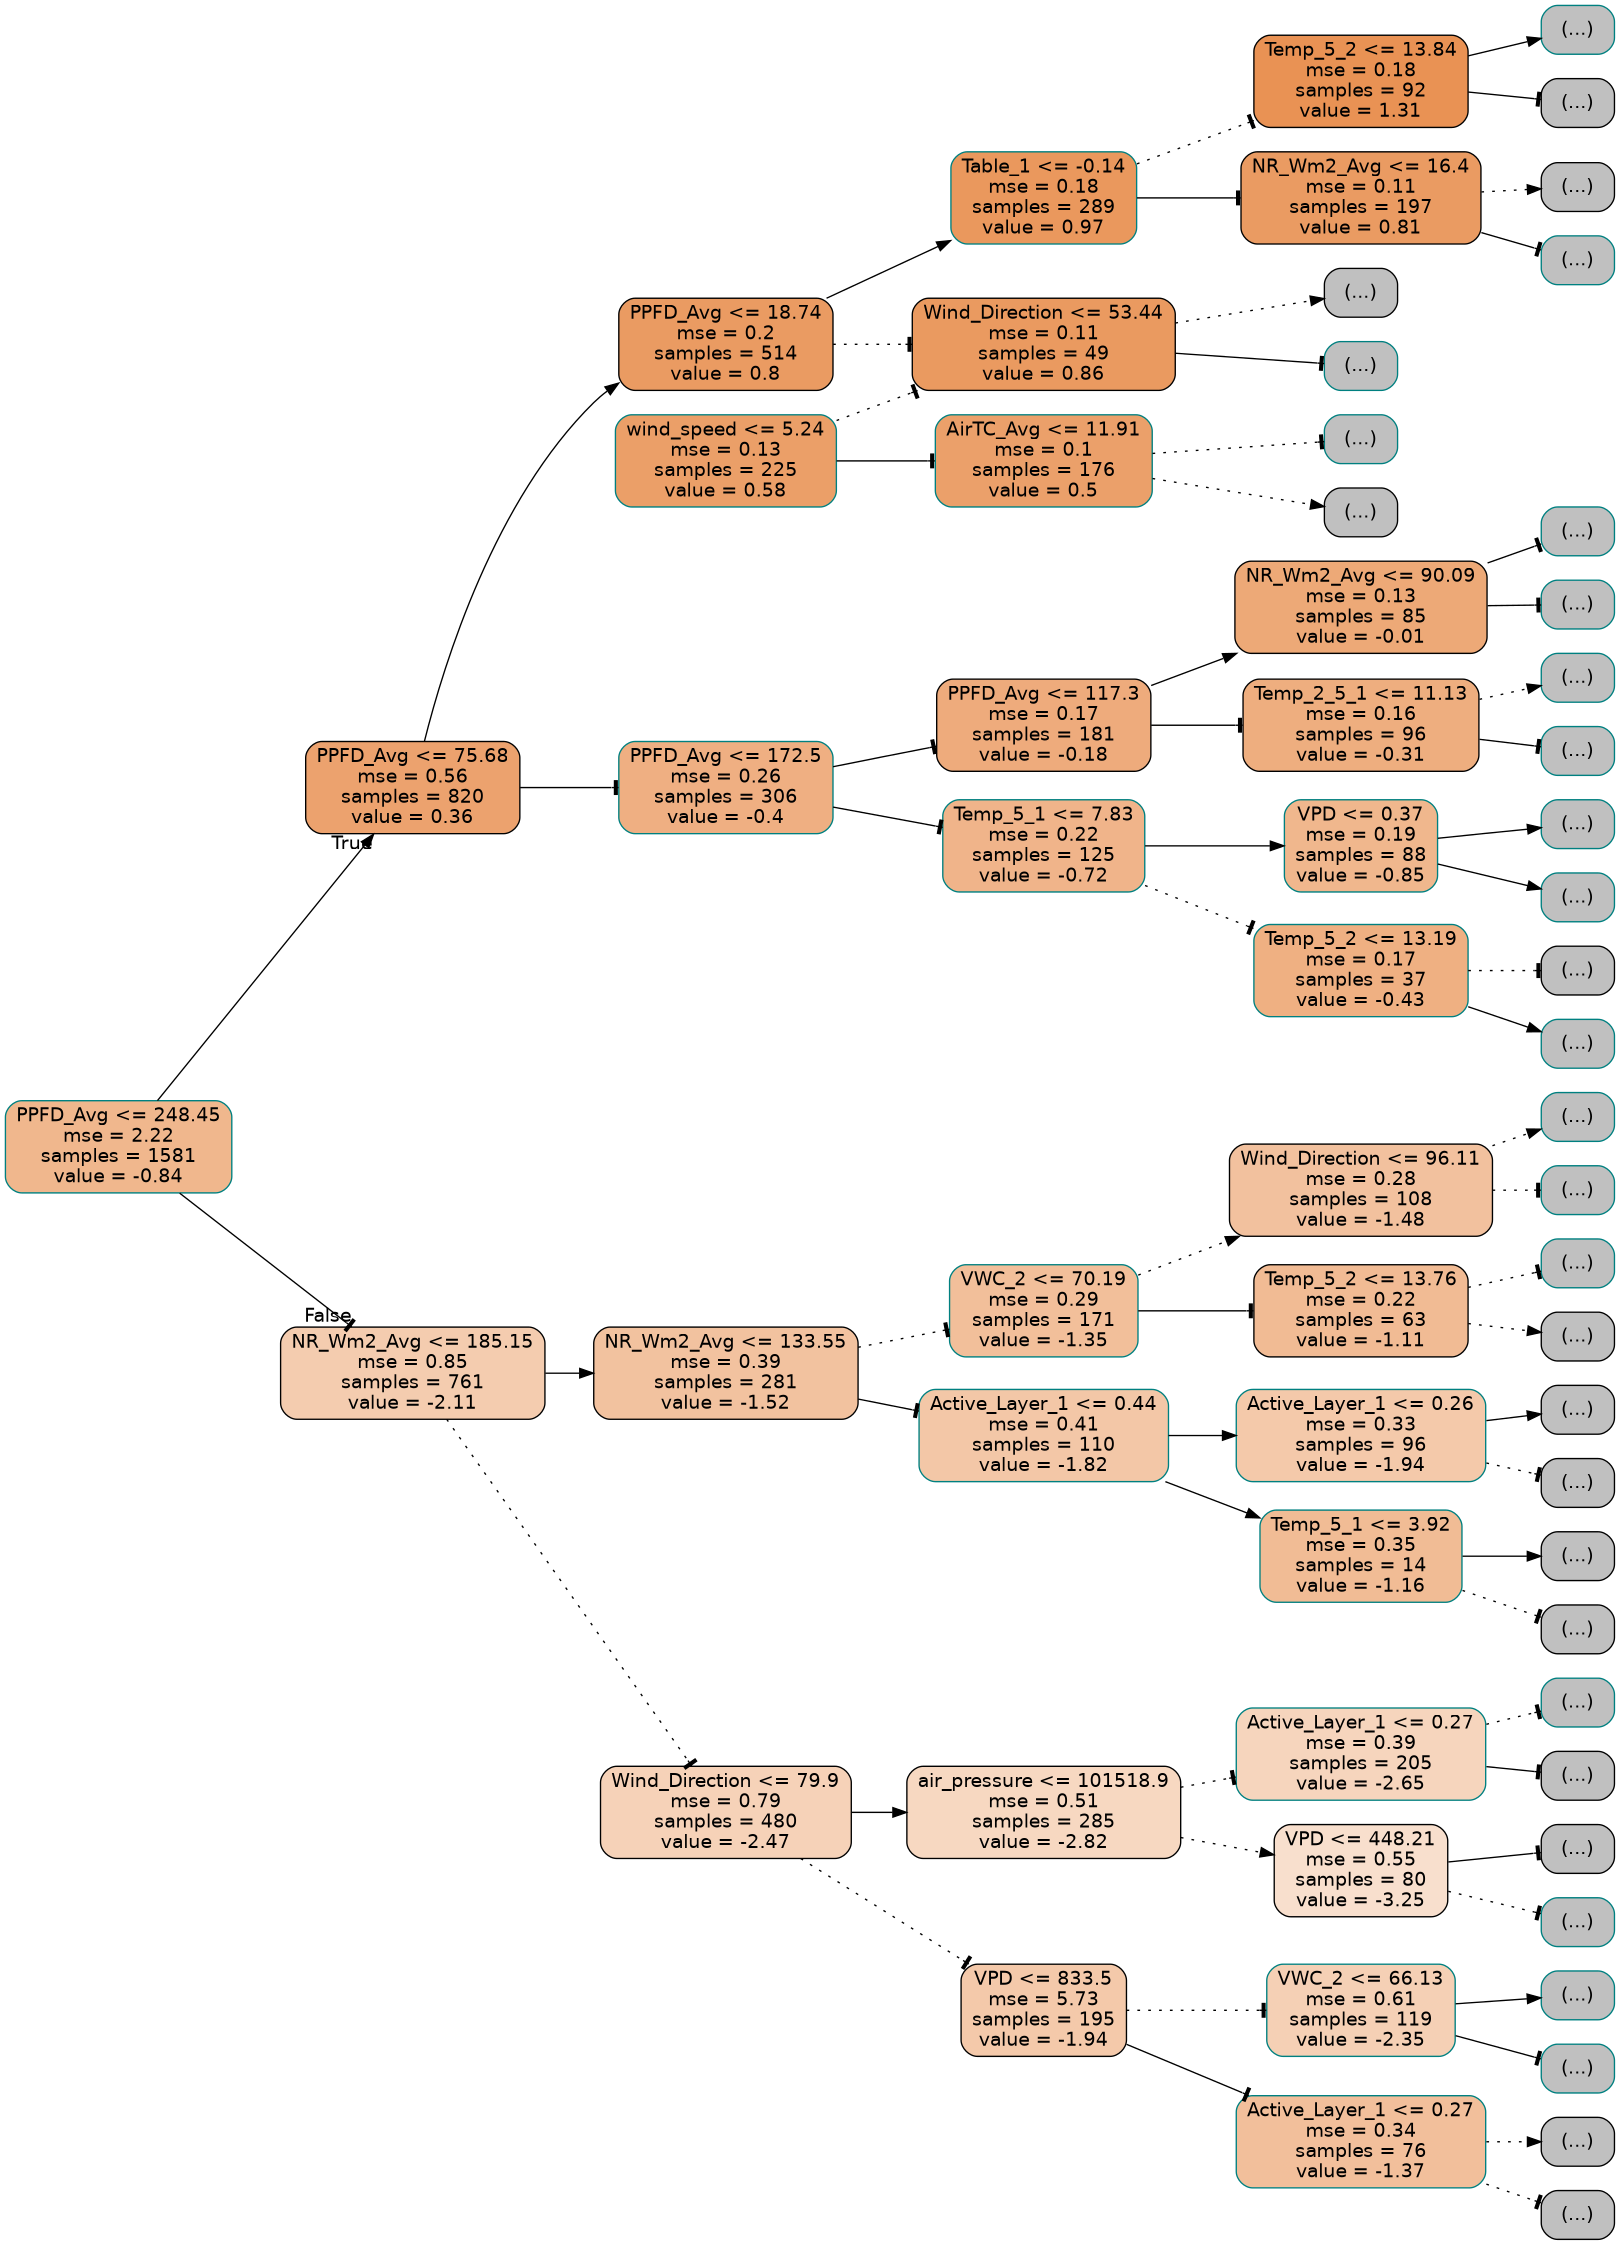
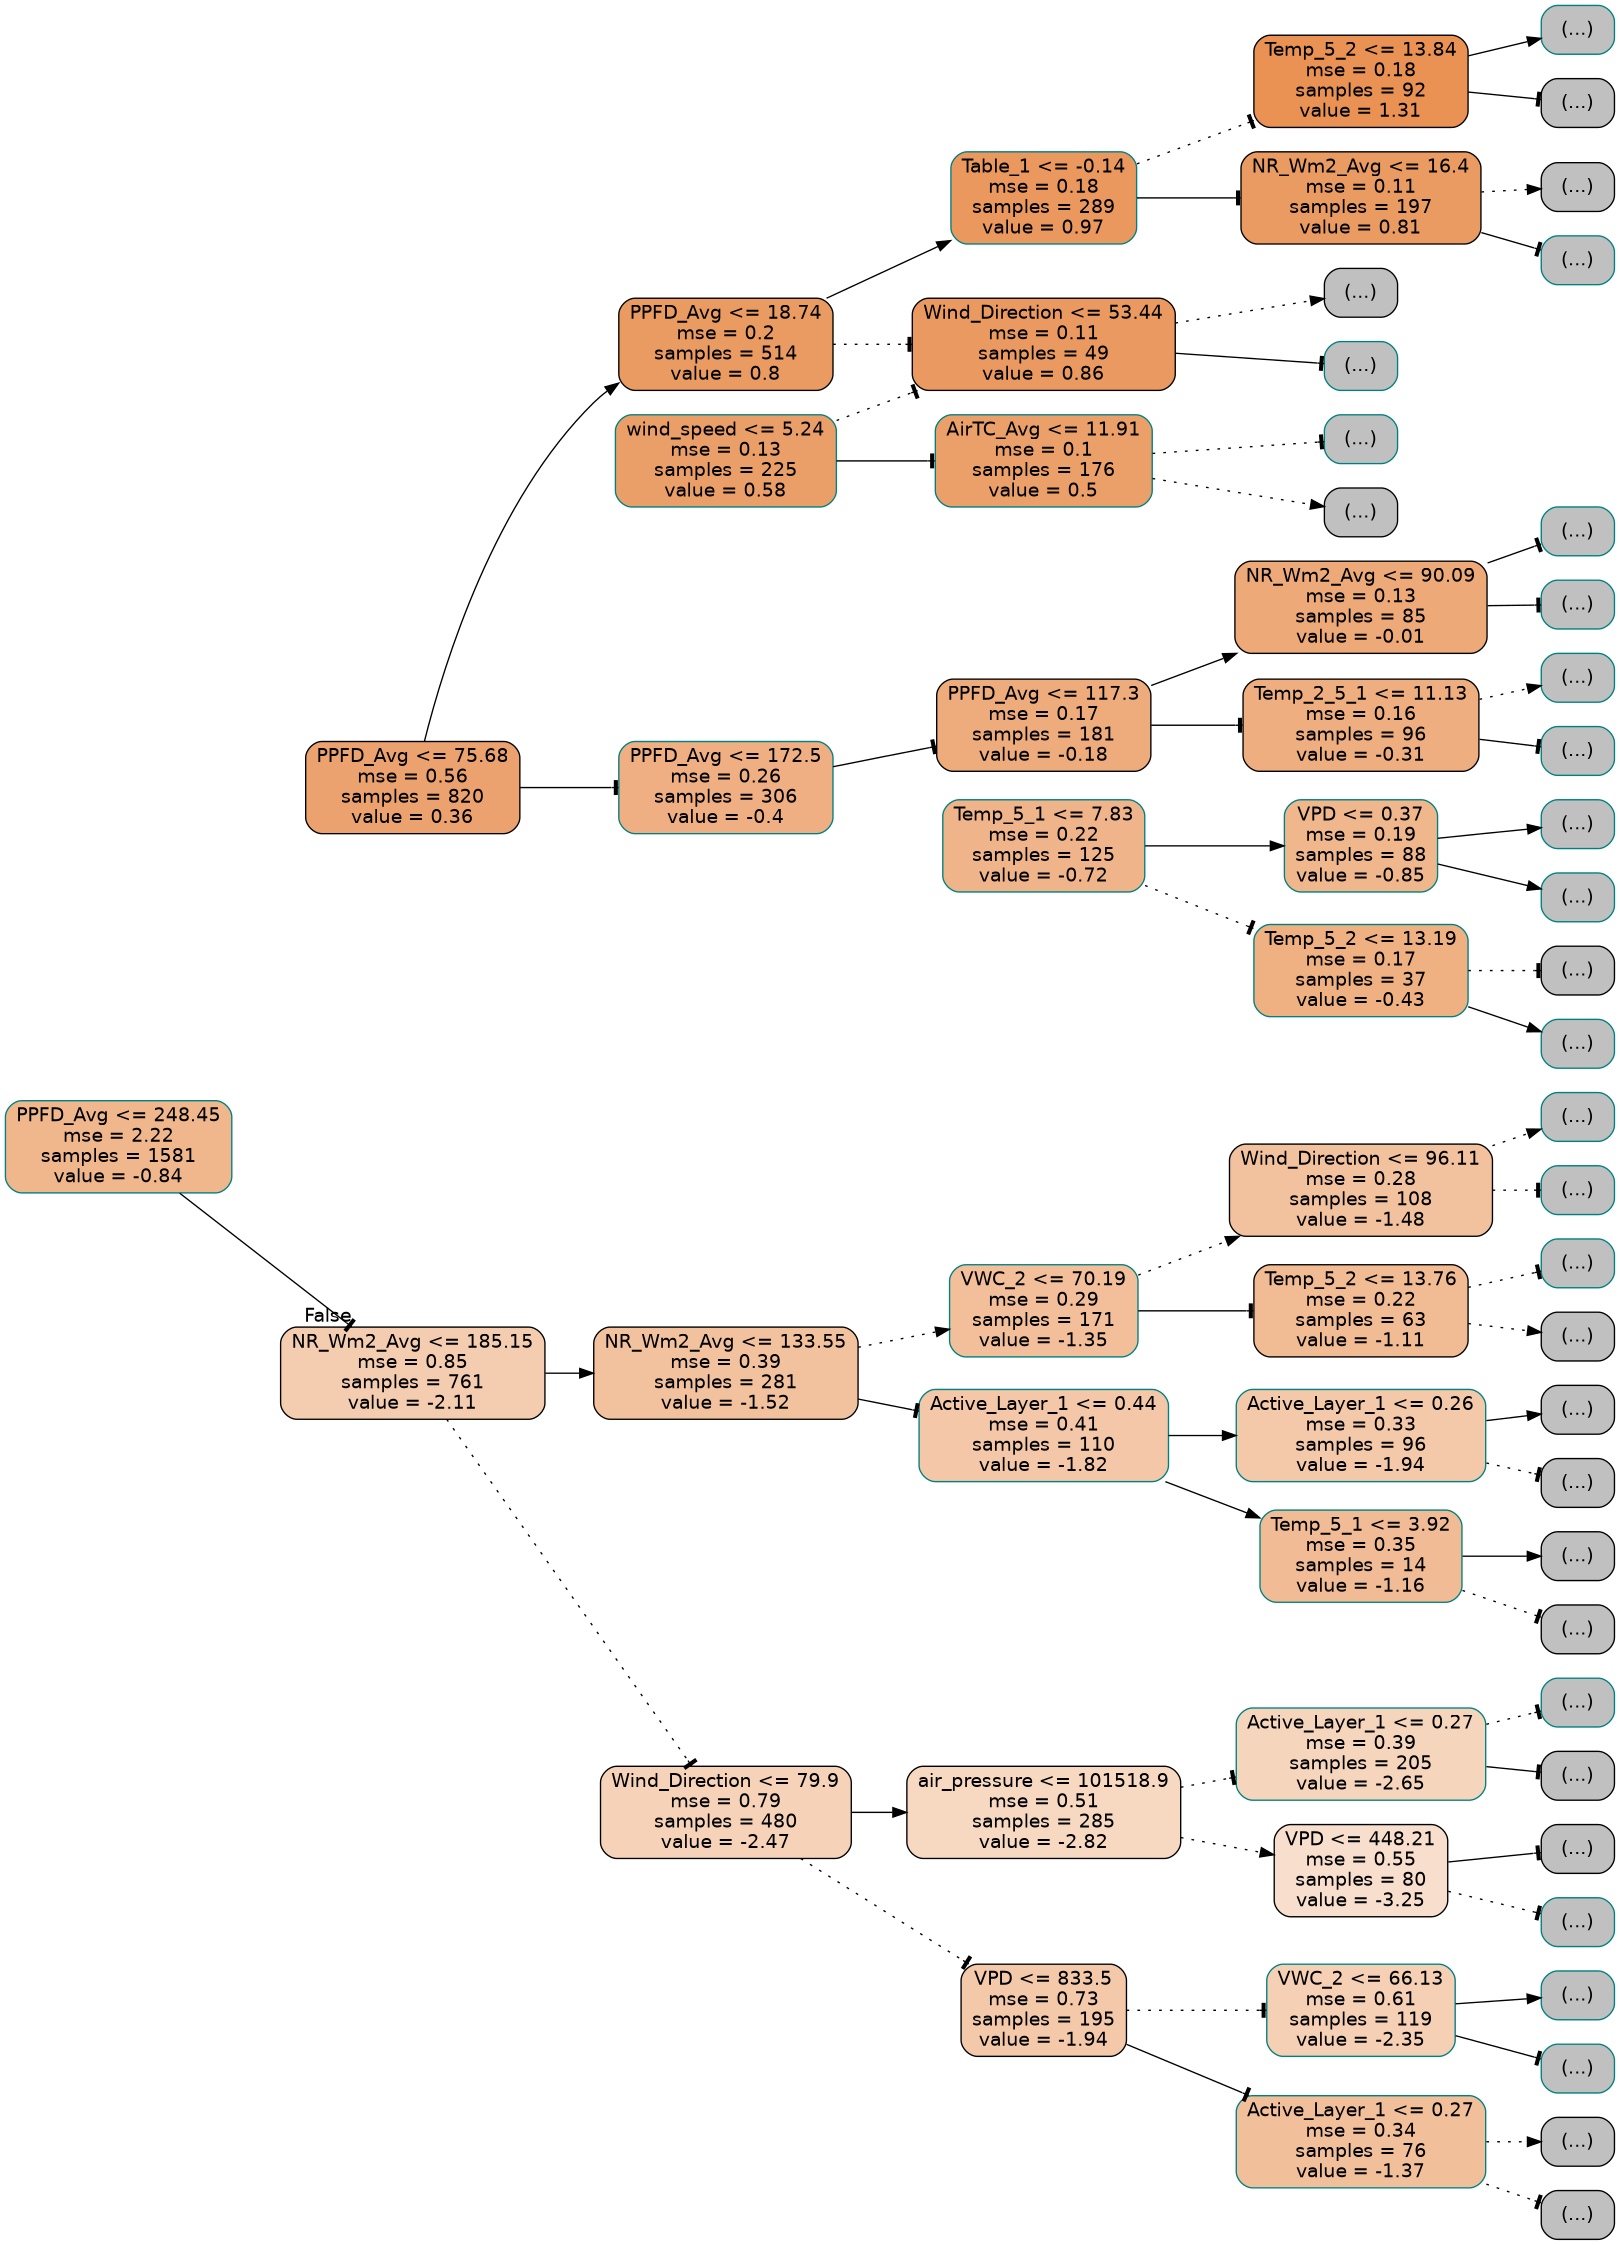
edge "PPFD_Avg <= 172.5 mse = 0.26 samples = 306 value = -0.4" -> "Temp_5_1 <= 7.83 mse = 0.22 samples = 125 value = -0.72": removed
edge "PPFD_Avg <= 248.45 mse = 2.22 samples = 1581 value = -0.84" -> "PPFD_Avg <= 75.68 mse = 0.56 samples = 820 value = 0.36": removed
edge "NR_Wm2_Avg <= 133.55 mse = 0.39 samples = 281 value = -1.52" -> "VWC_2 <= 70.19 mse = 0.29 samples = 171 value = -1.35": arrowhead tee -> normal
node "VPD <= 833.5 mse = 5.73 samples = 195 value = -1.94": label "VPD <= 833.5 mse = 5.73 samples = 195 value = -1.94" -> "VPD <= 833.5 mse = 0.73 samples = 195 value = -1.94"
